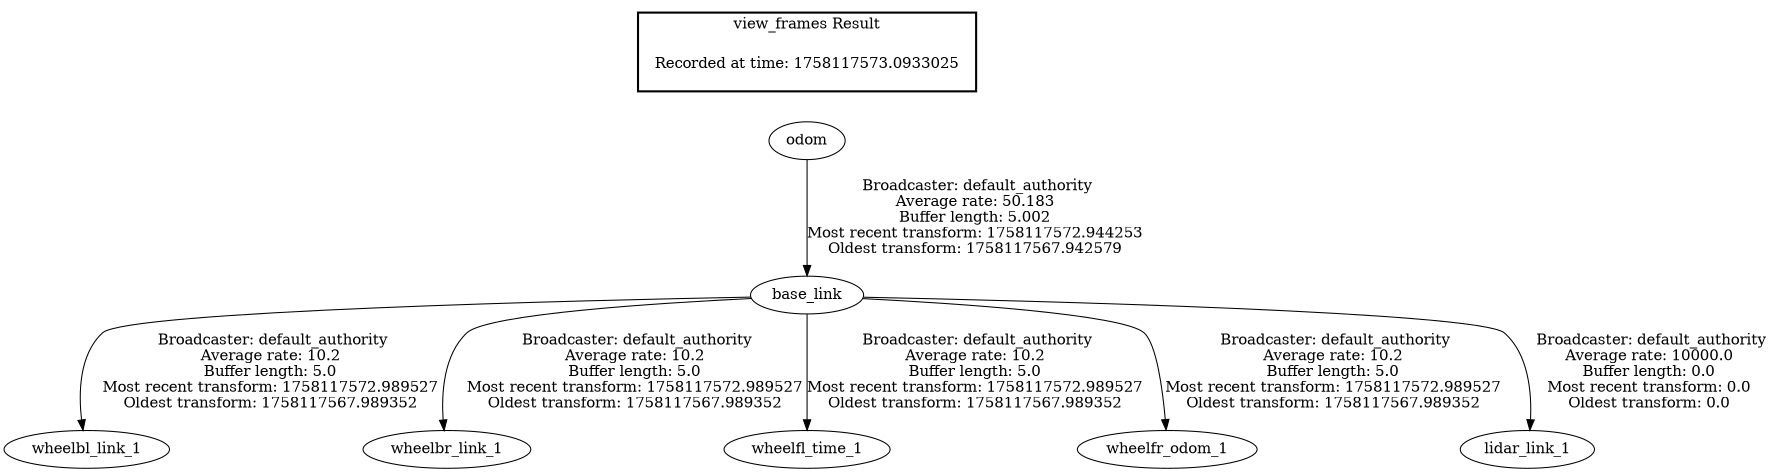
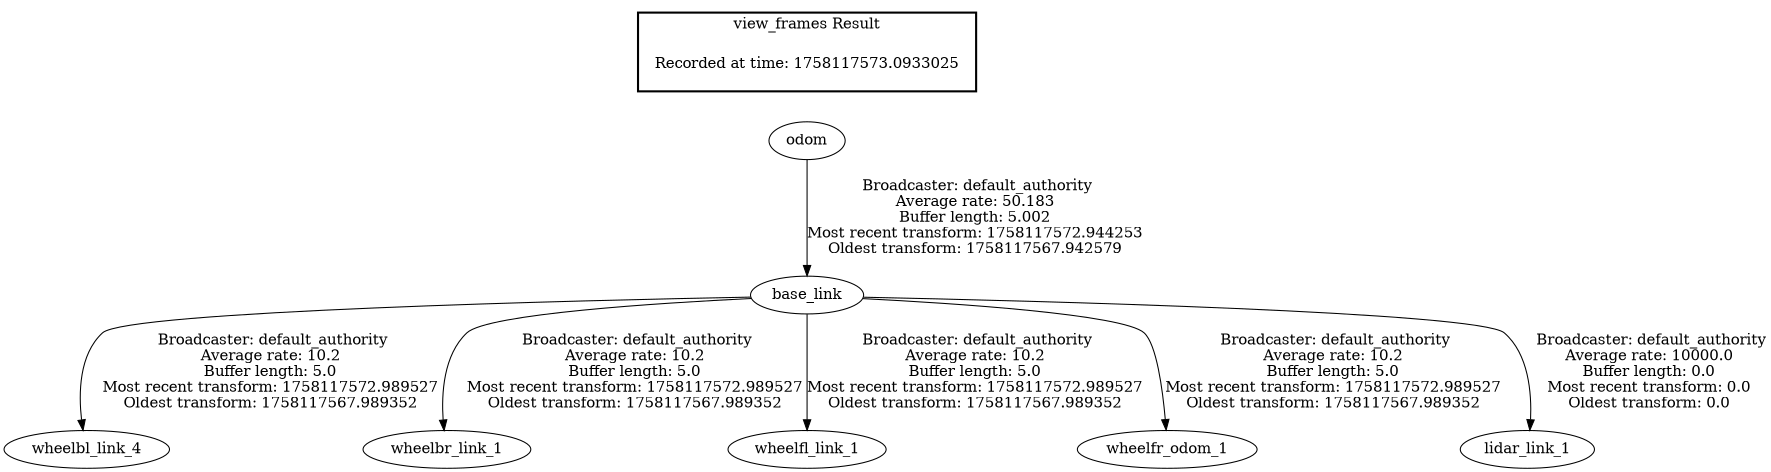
node "wheelbl_link_1": label "wheelbl_link_1" -> "wheelbl_link_4"
node "wheelfl_time_1": label "wheelfl_time_1" -> "wheelfl_link_1"
